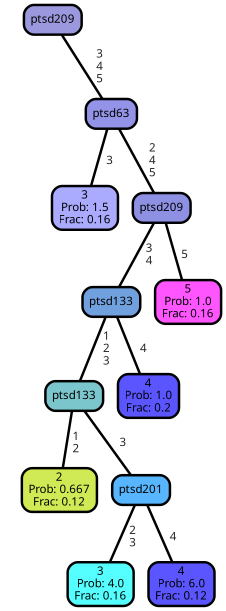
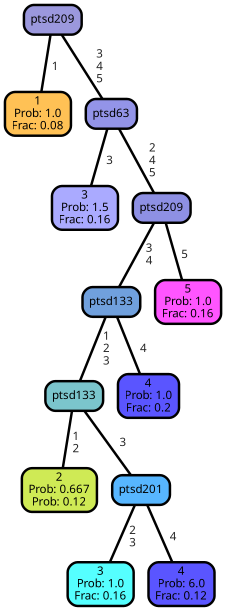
node "1 Prob: 1.0 Frac: 0.08": added
node "2 Prob: 0.667 Frac: 0.12": label "2 Prob: 0.667 Frac: 0.12" -> "2 Prob: 0.667 Prob: 0.12"
node "3 Prob: 4.0 Frac: 0.16": label "3 Prob: 4.0 Frac: 0.16" -> "3 Prob: 1.0 Frac: 0.16"
